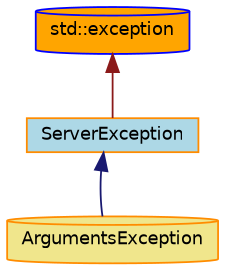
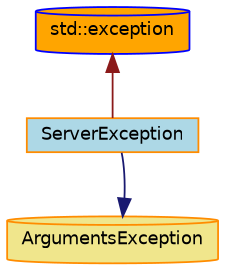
edge "ArgumentsException" -> "ServerException": reversed
